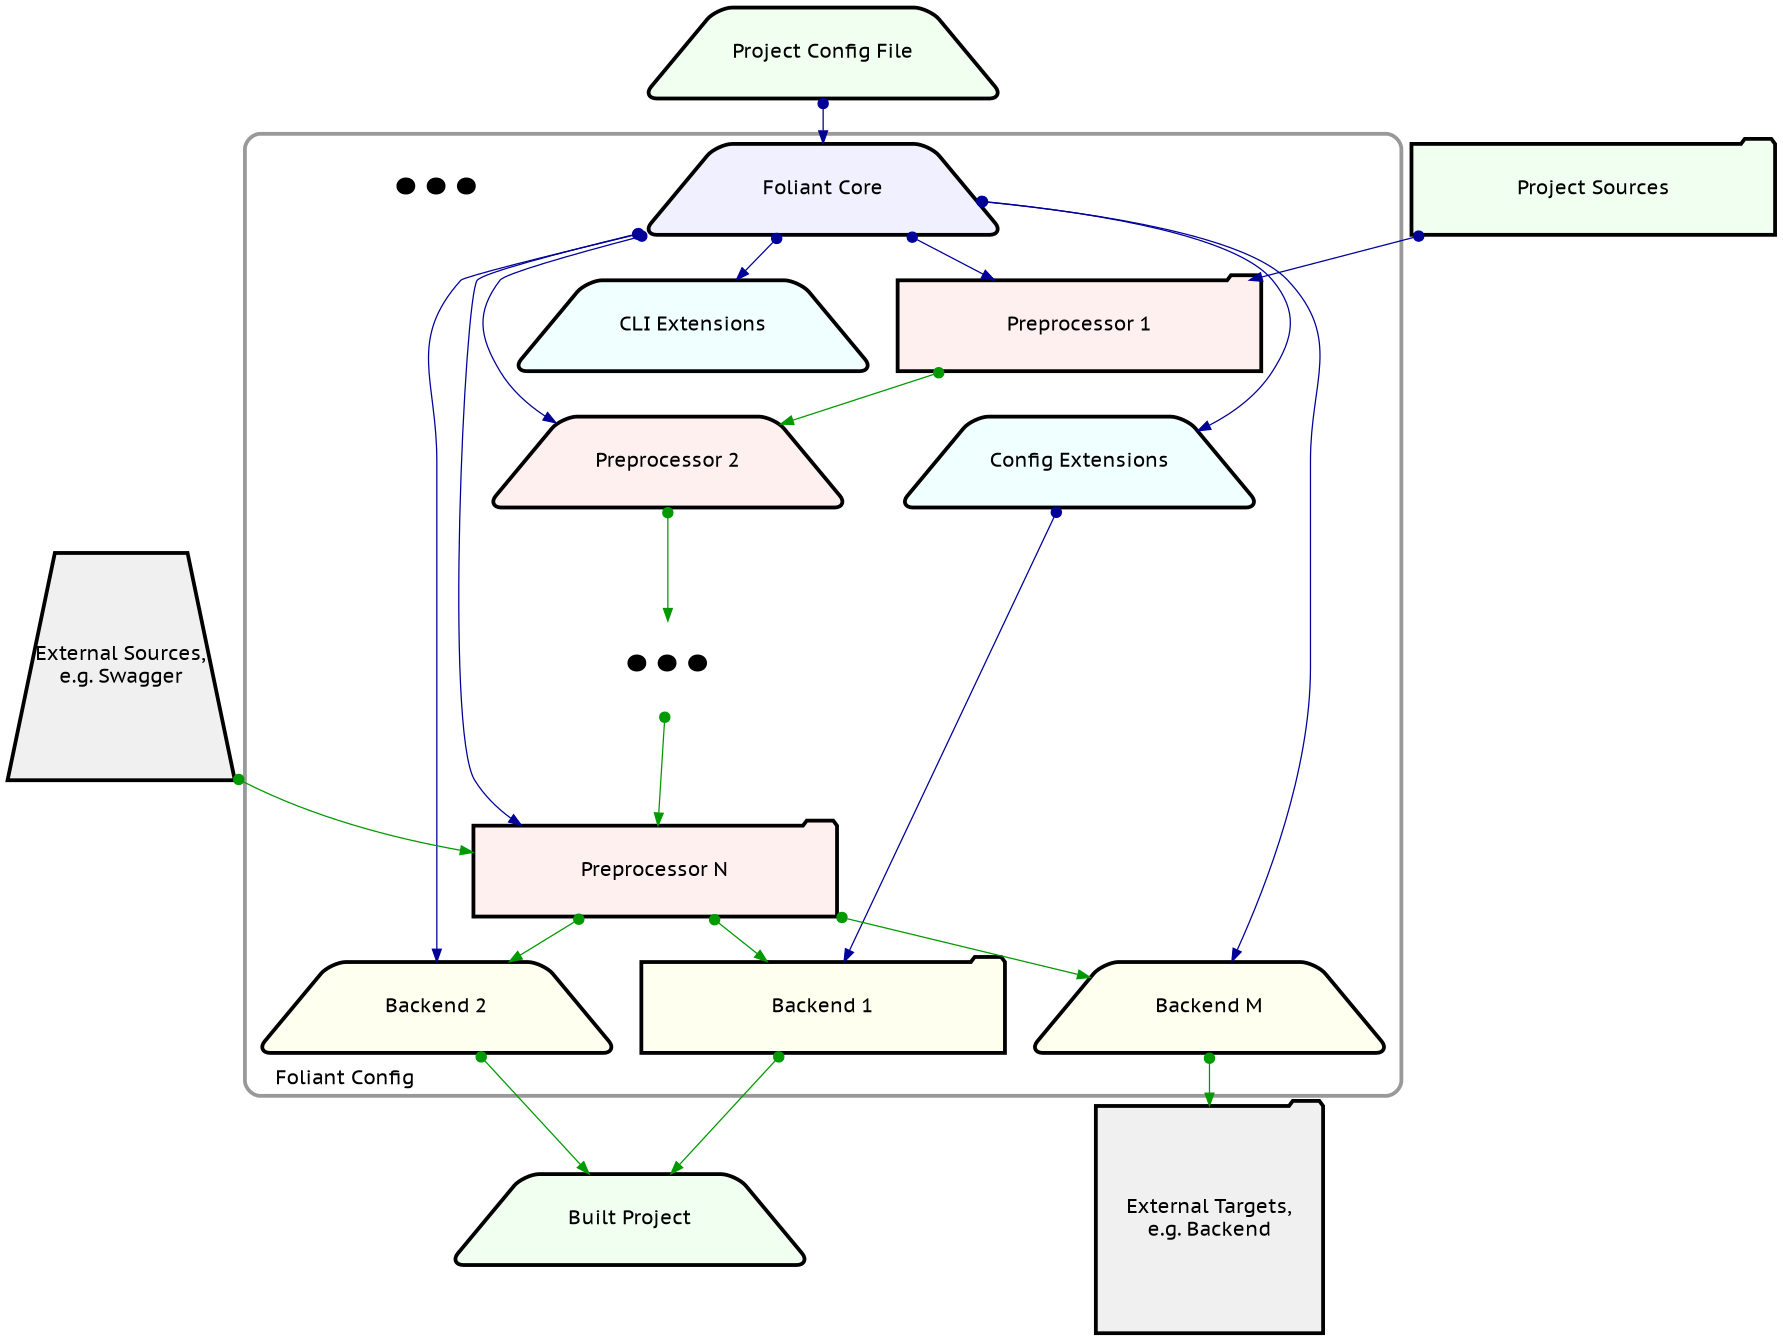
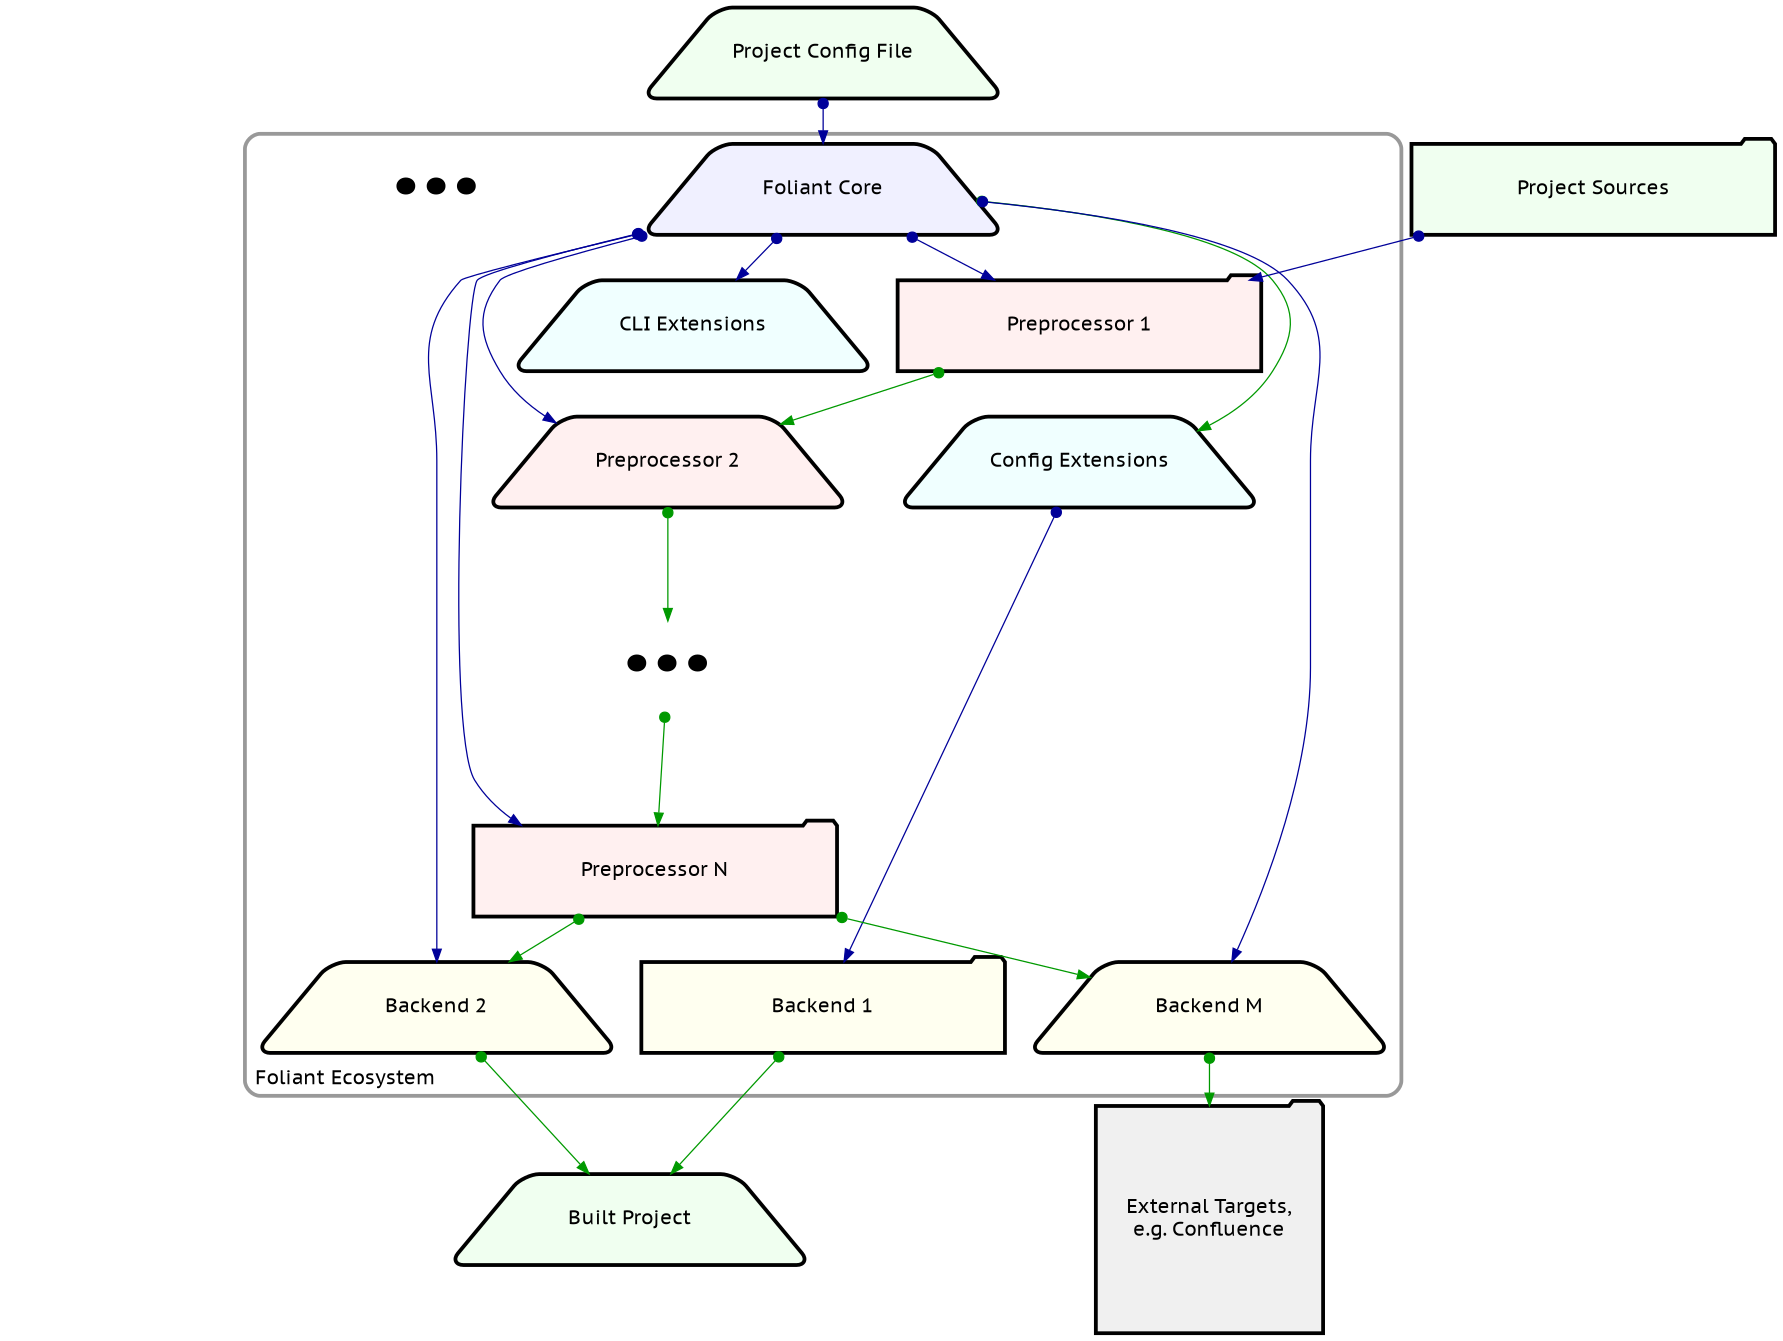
edge "Foliant Core" -- "Config Extensions": color #000099 -> #009900
node "External Sources, e.g. Swagger": removed
edge "Preprocessor N" -- "Backend 1": removed
cluster "Foliant Config": label "Foliant Config" -> "Foliant Ecosystem"
node "External Targets, e.g. Backend": label "External Targets, e.g. Backend" -> "External Targets, e.g. Confluence"
